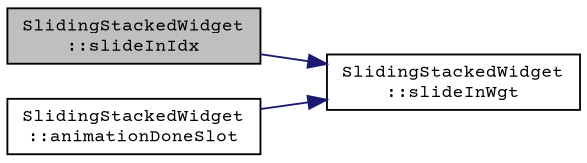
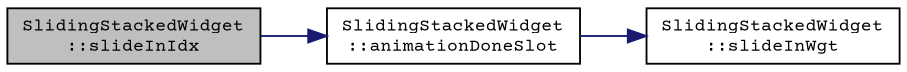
edge "SlidingStackedWidget ::slideInIdx" -> "SlidingStackedWidget ::slideInWgt": now "SlidingStackedWidget ::slideInIdx" -> "SlidingStackedWidget ::animationDoneSlot"
